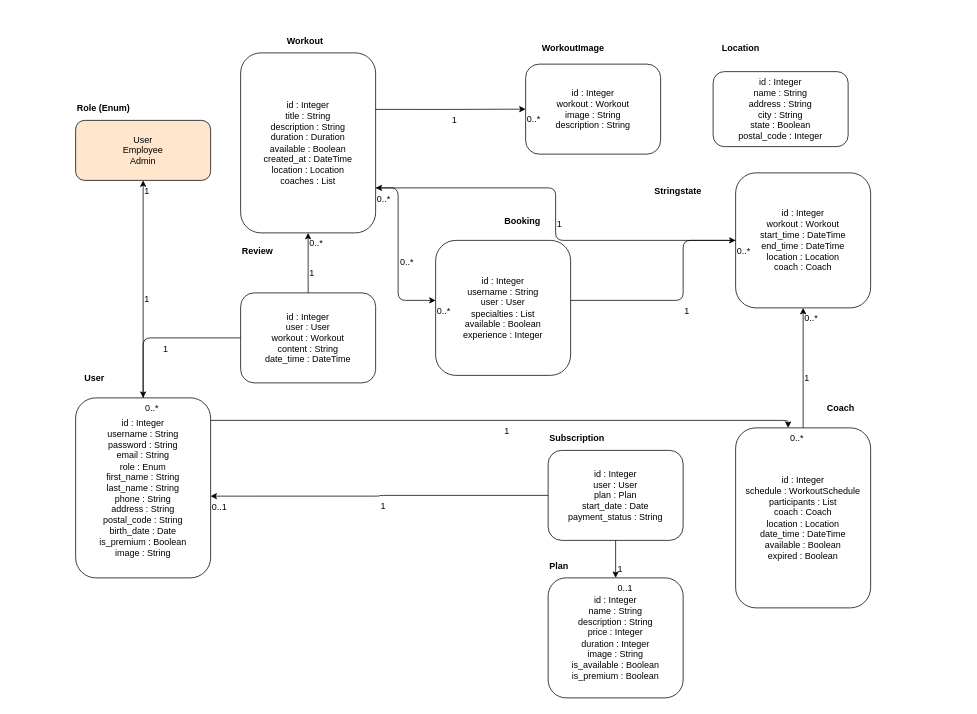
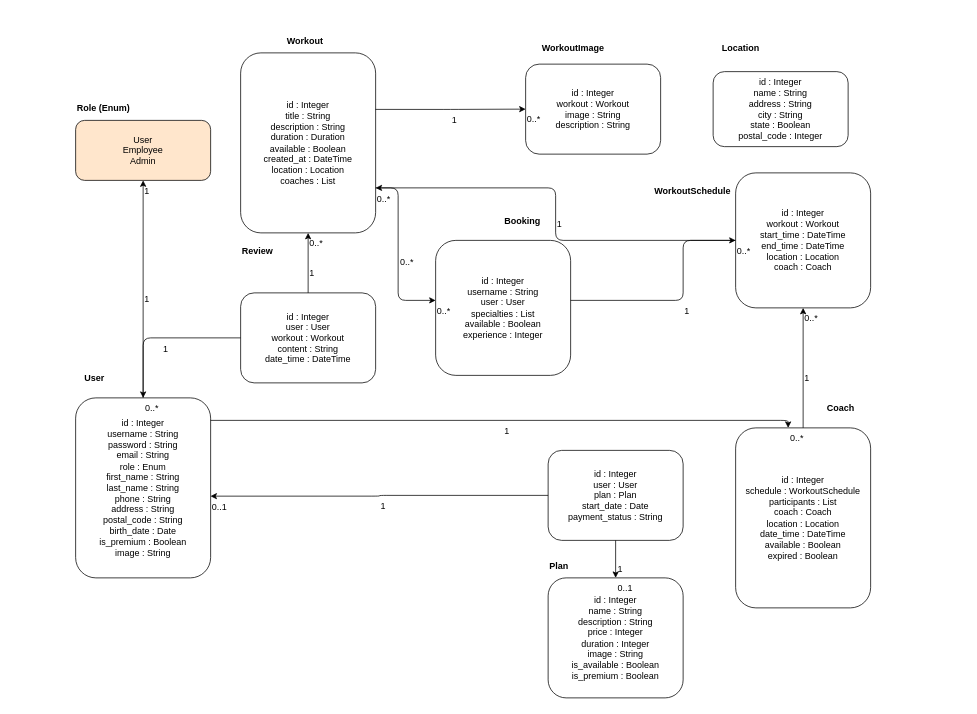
node "Stringstate": label "Stringstate" -> "WorkoutSchedule"
node "Subscription": removed
